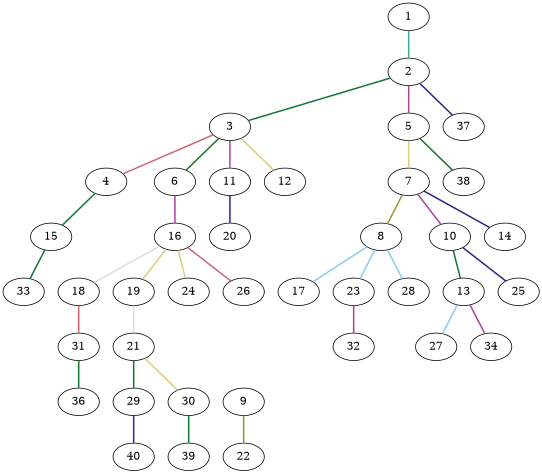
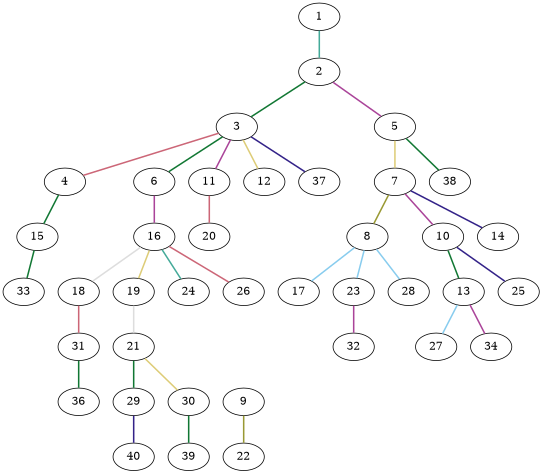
edge "2" -- "37": now "3" -- "37"
edge "11" -- "20": color #332288 -> #cc6677
edge "16" -- "24": color #ddcc77 -> #44aa99
